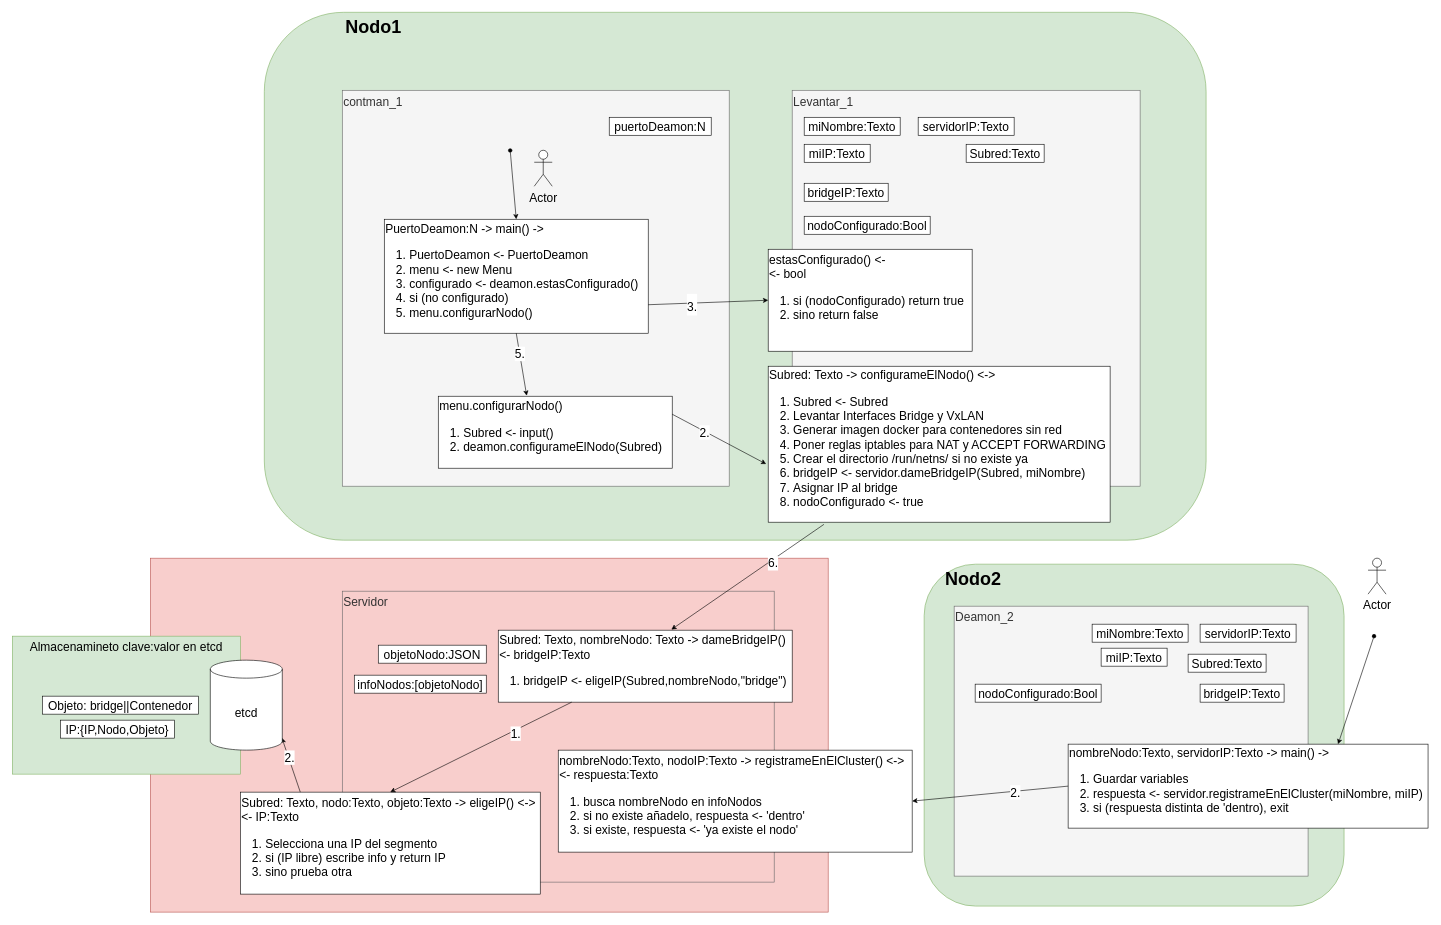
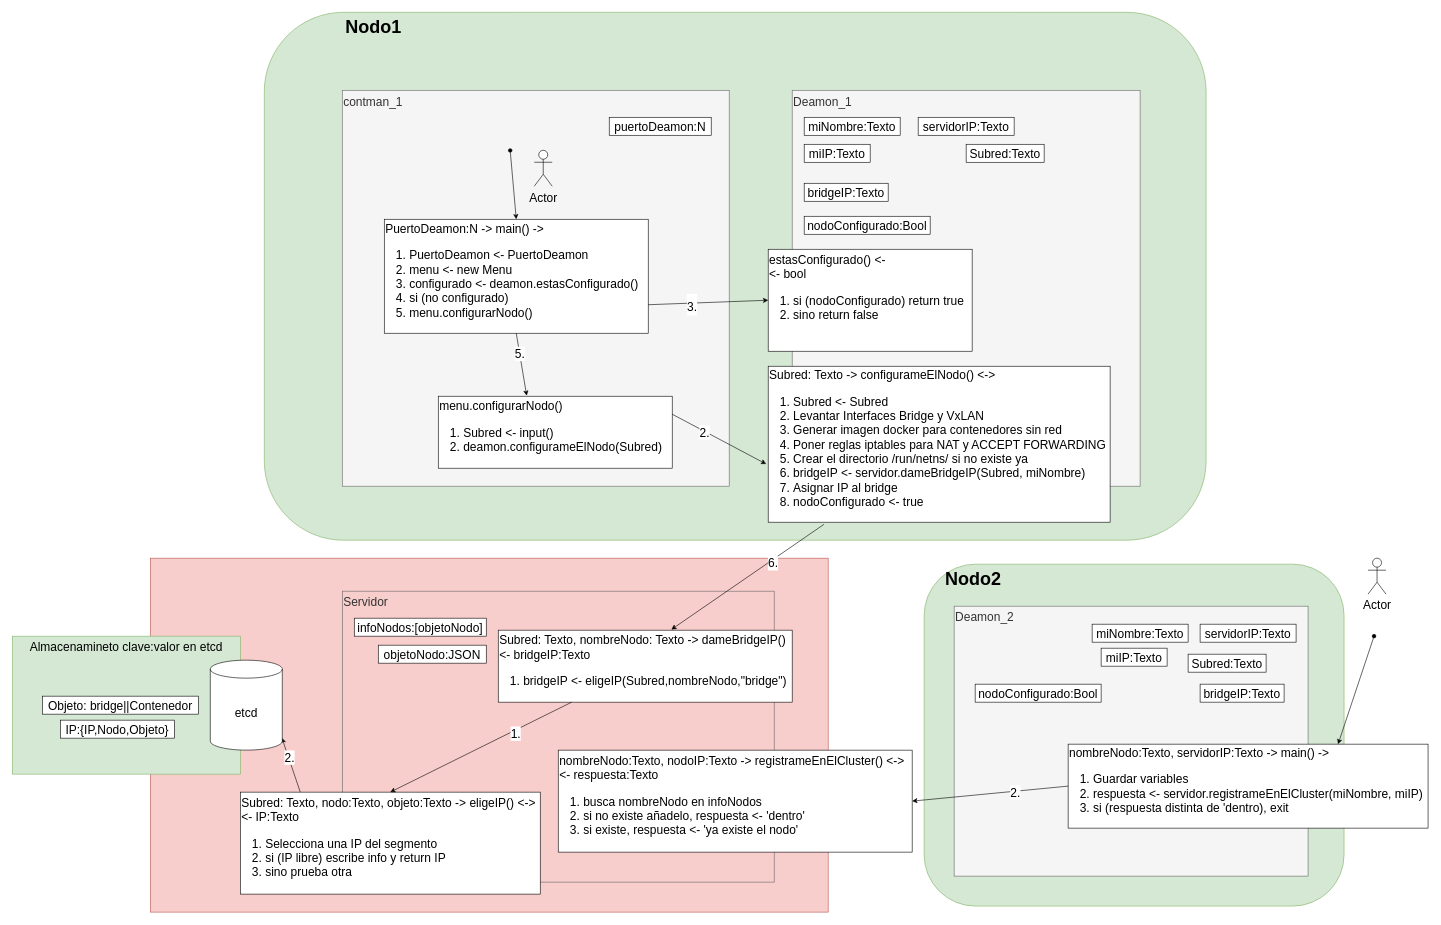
node "Levantar_1": label "Levantar_1" -> "Deamon_1"
node "infoNodos:[objetoNodo]": moved (420, 684) -> (420, 627)
